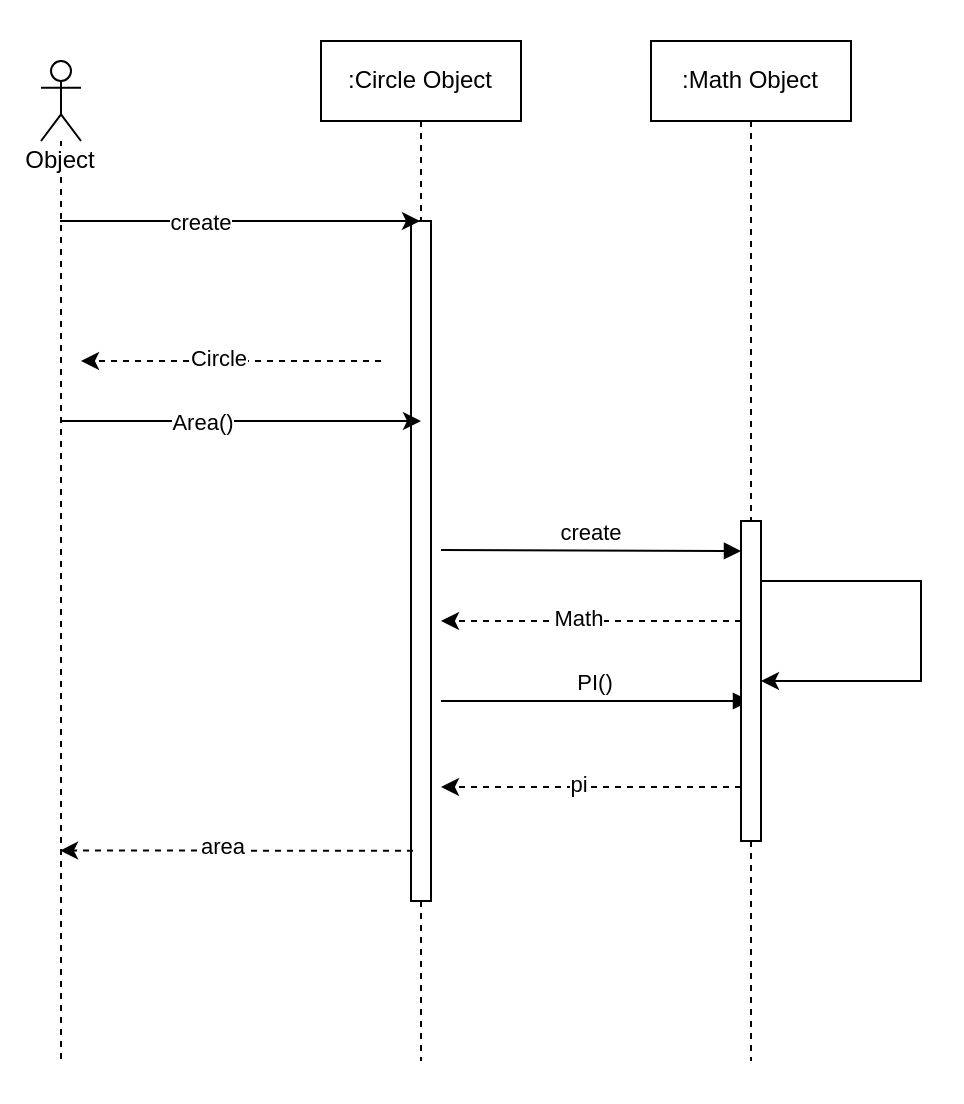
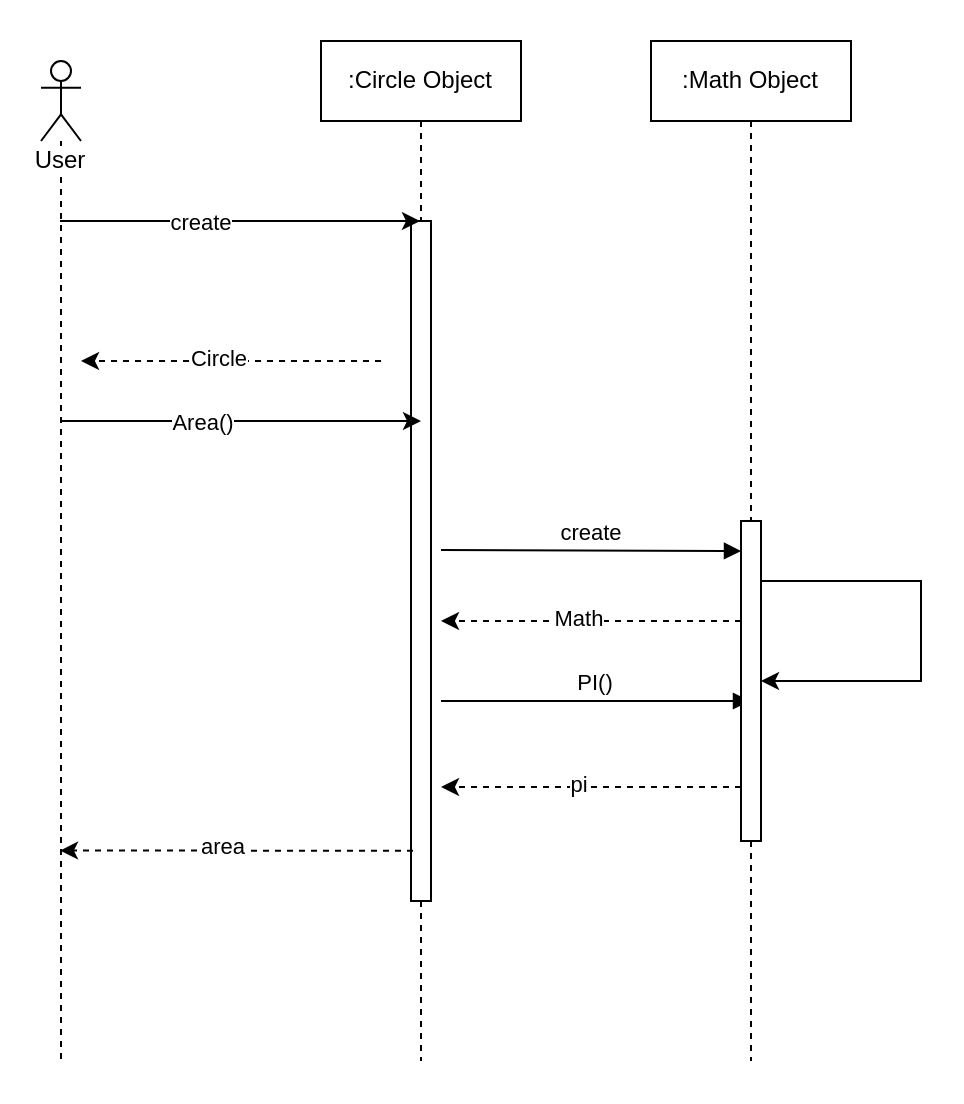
node "Object": label "Object" -> "User"
